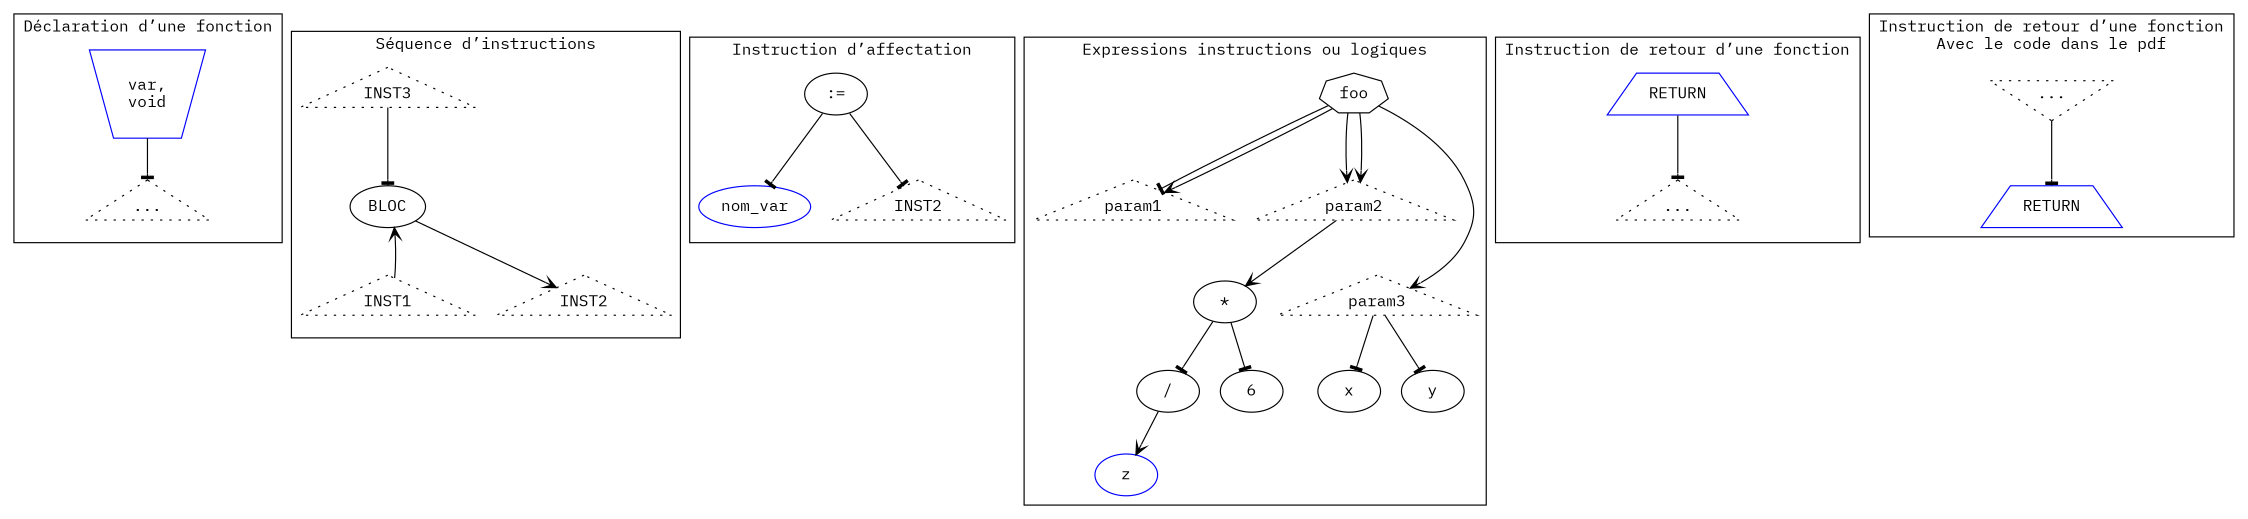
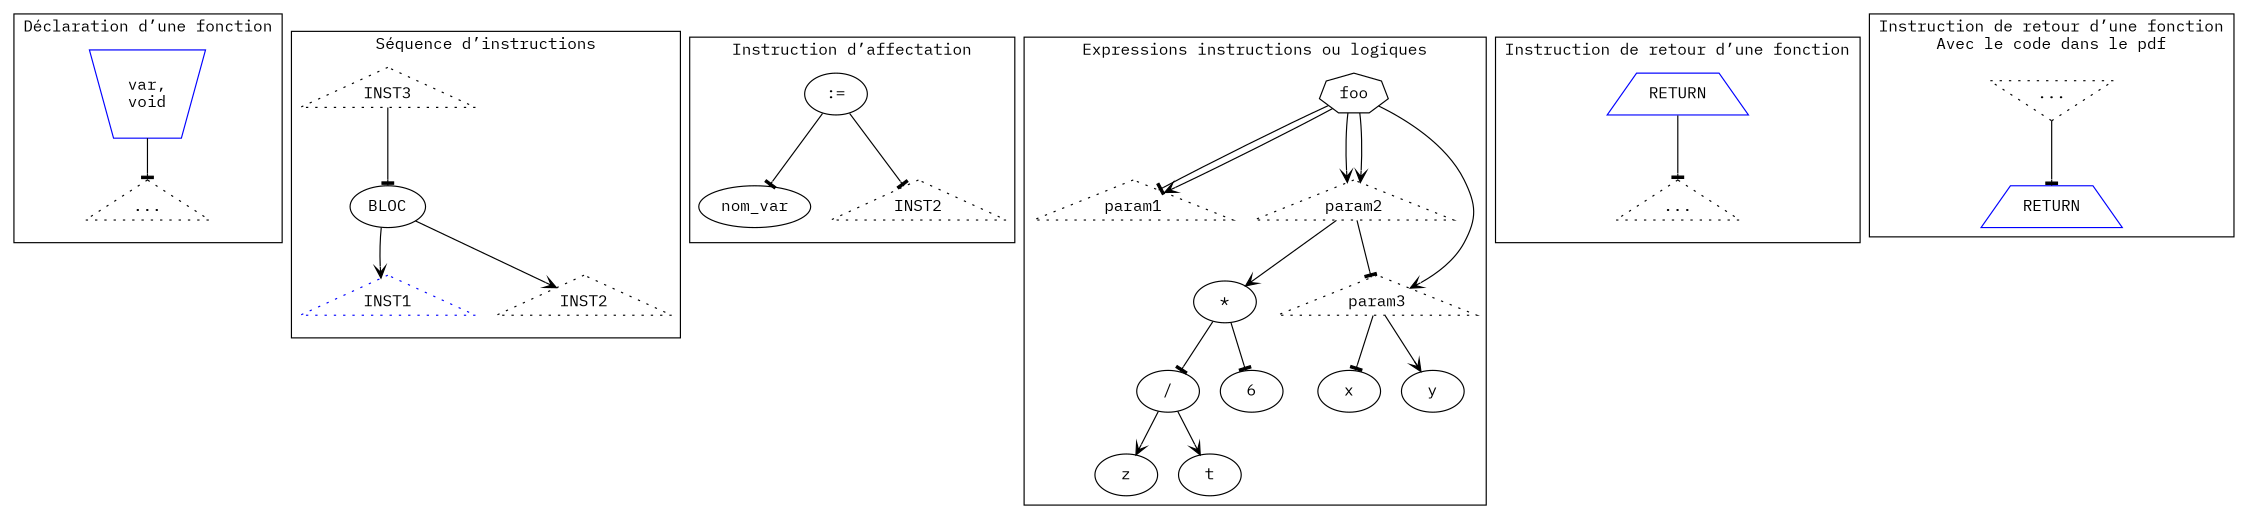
node "nom_var": color blue -> black
edge "param2" -> "param3": added
edge "INST1" -> "BLOC": reversed
node "INST1": color black -> blue
edge "param3" -> "y": arrowhead tee -> vee
node "z": color blue -> black
node "t": added
